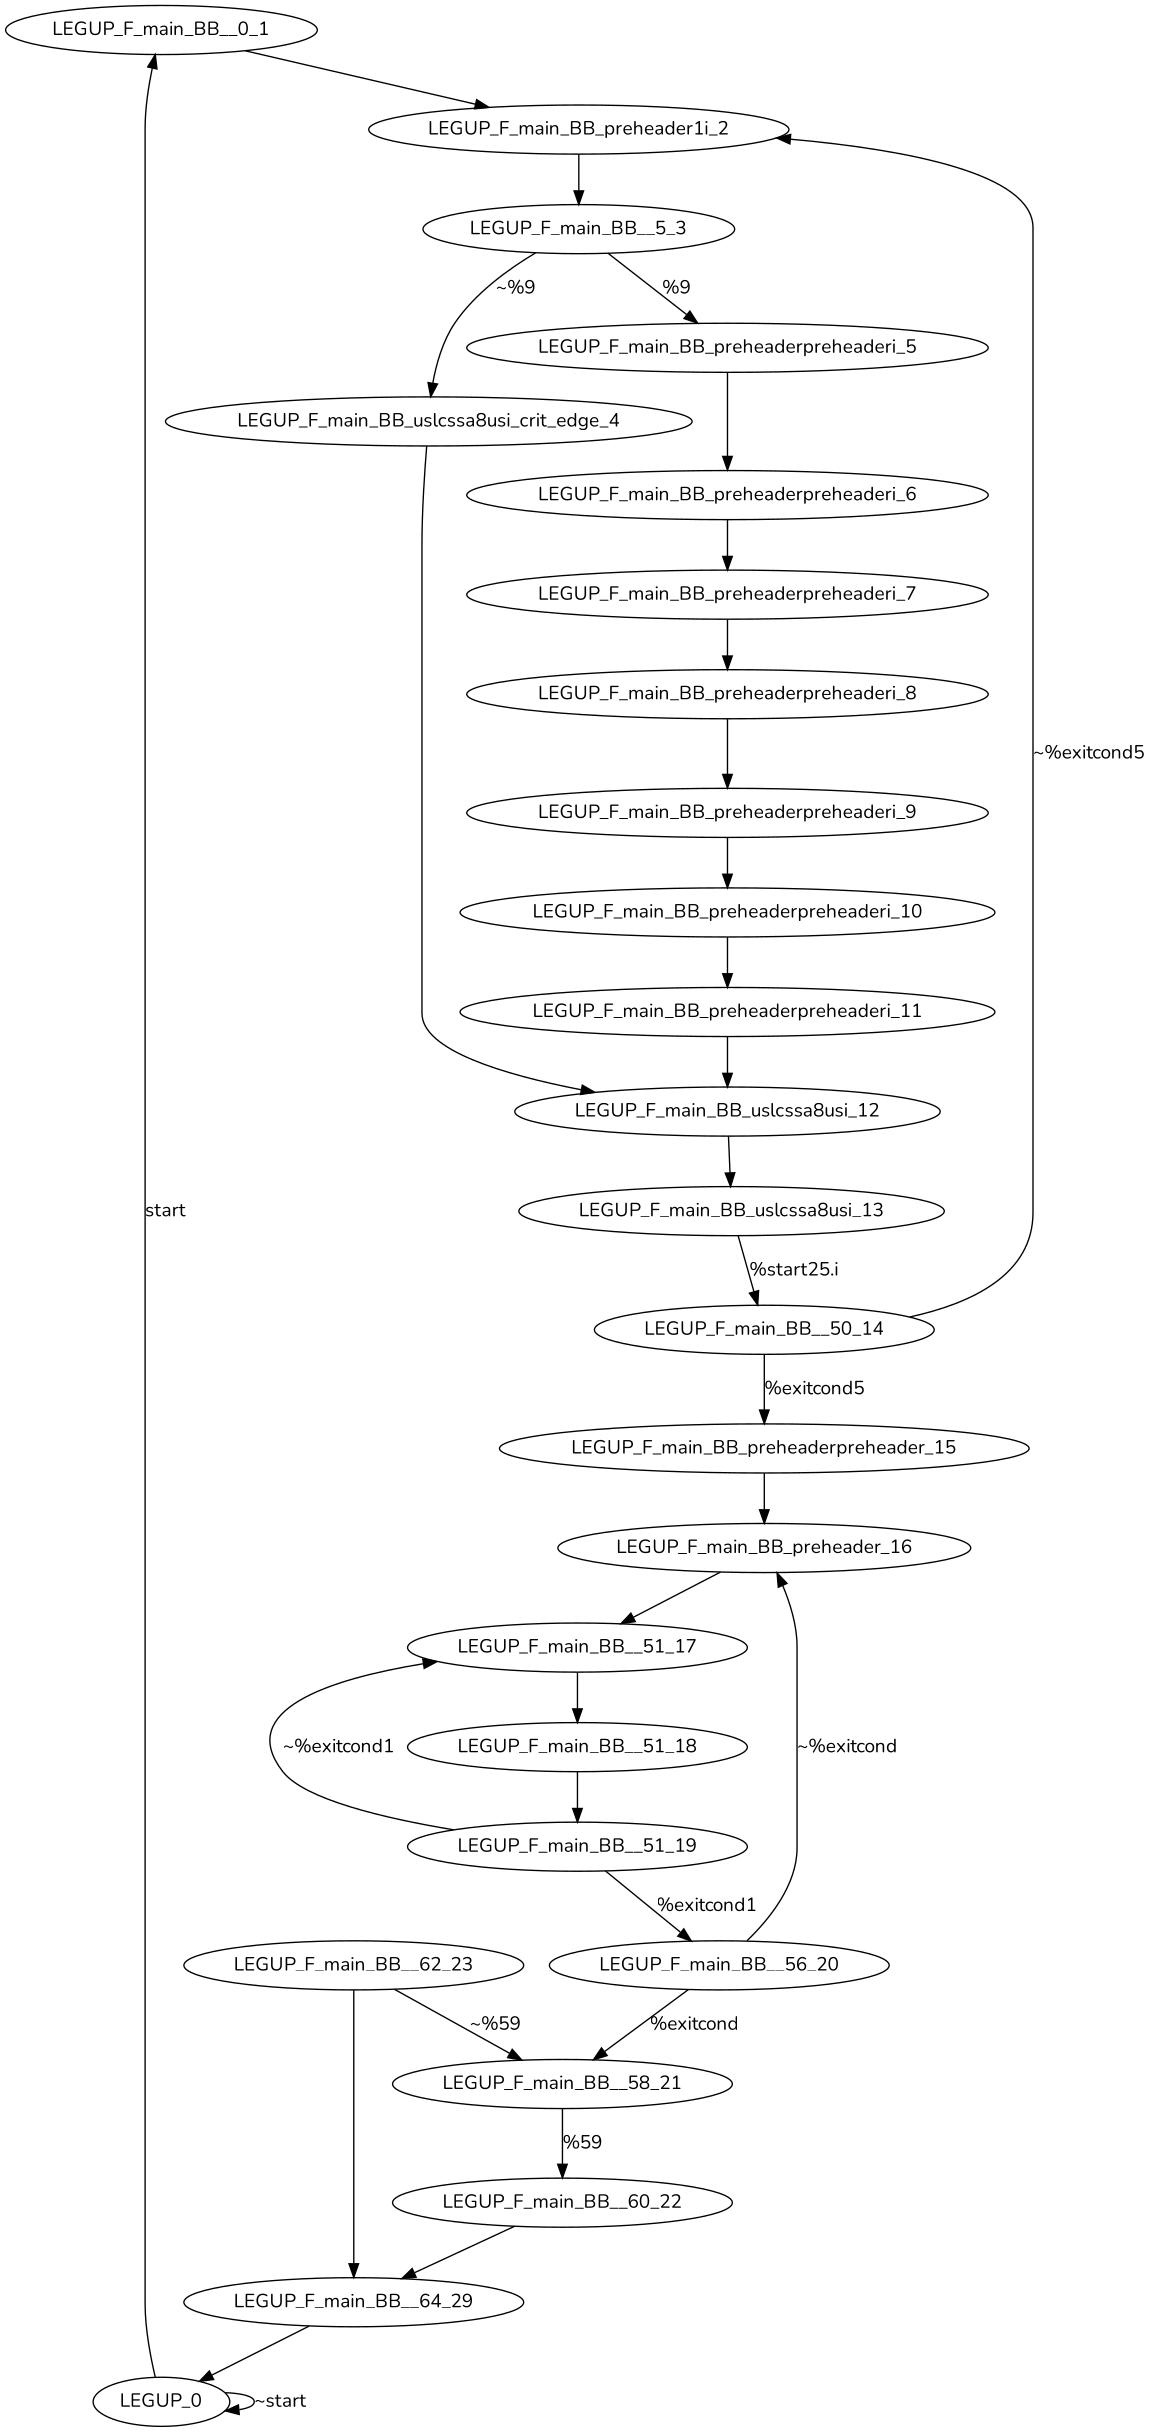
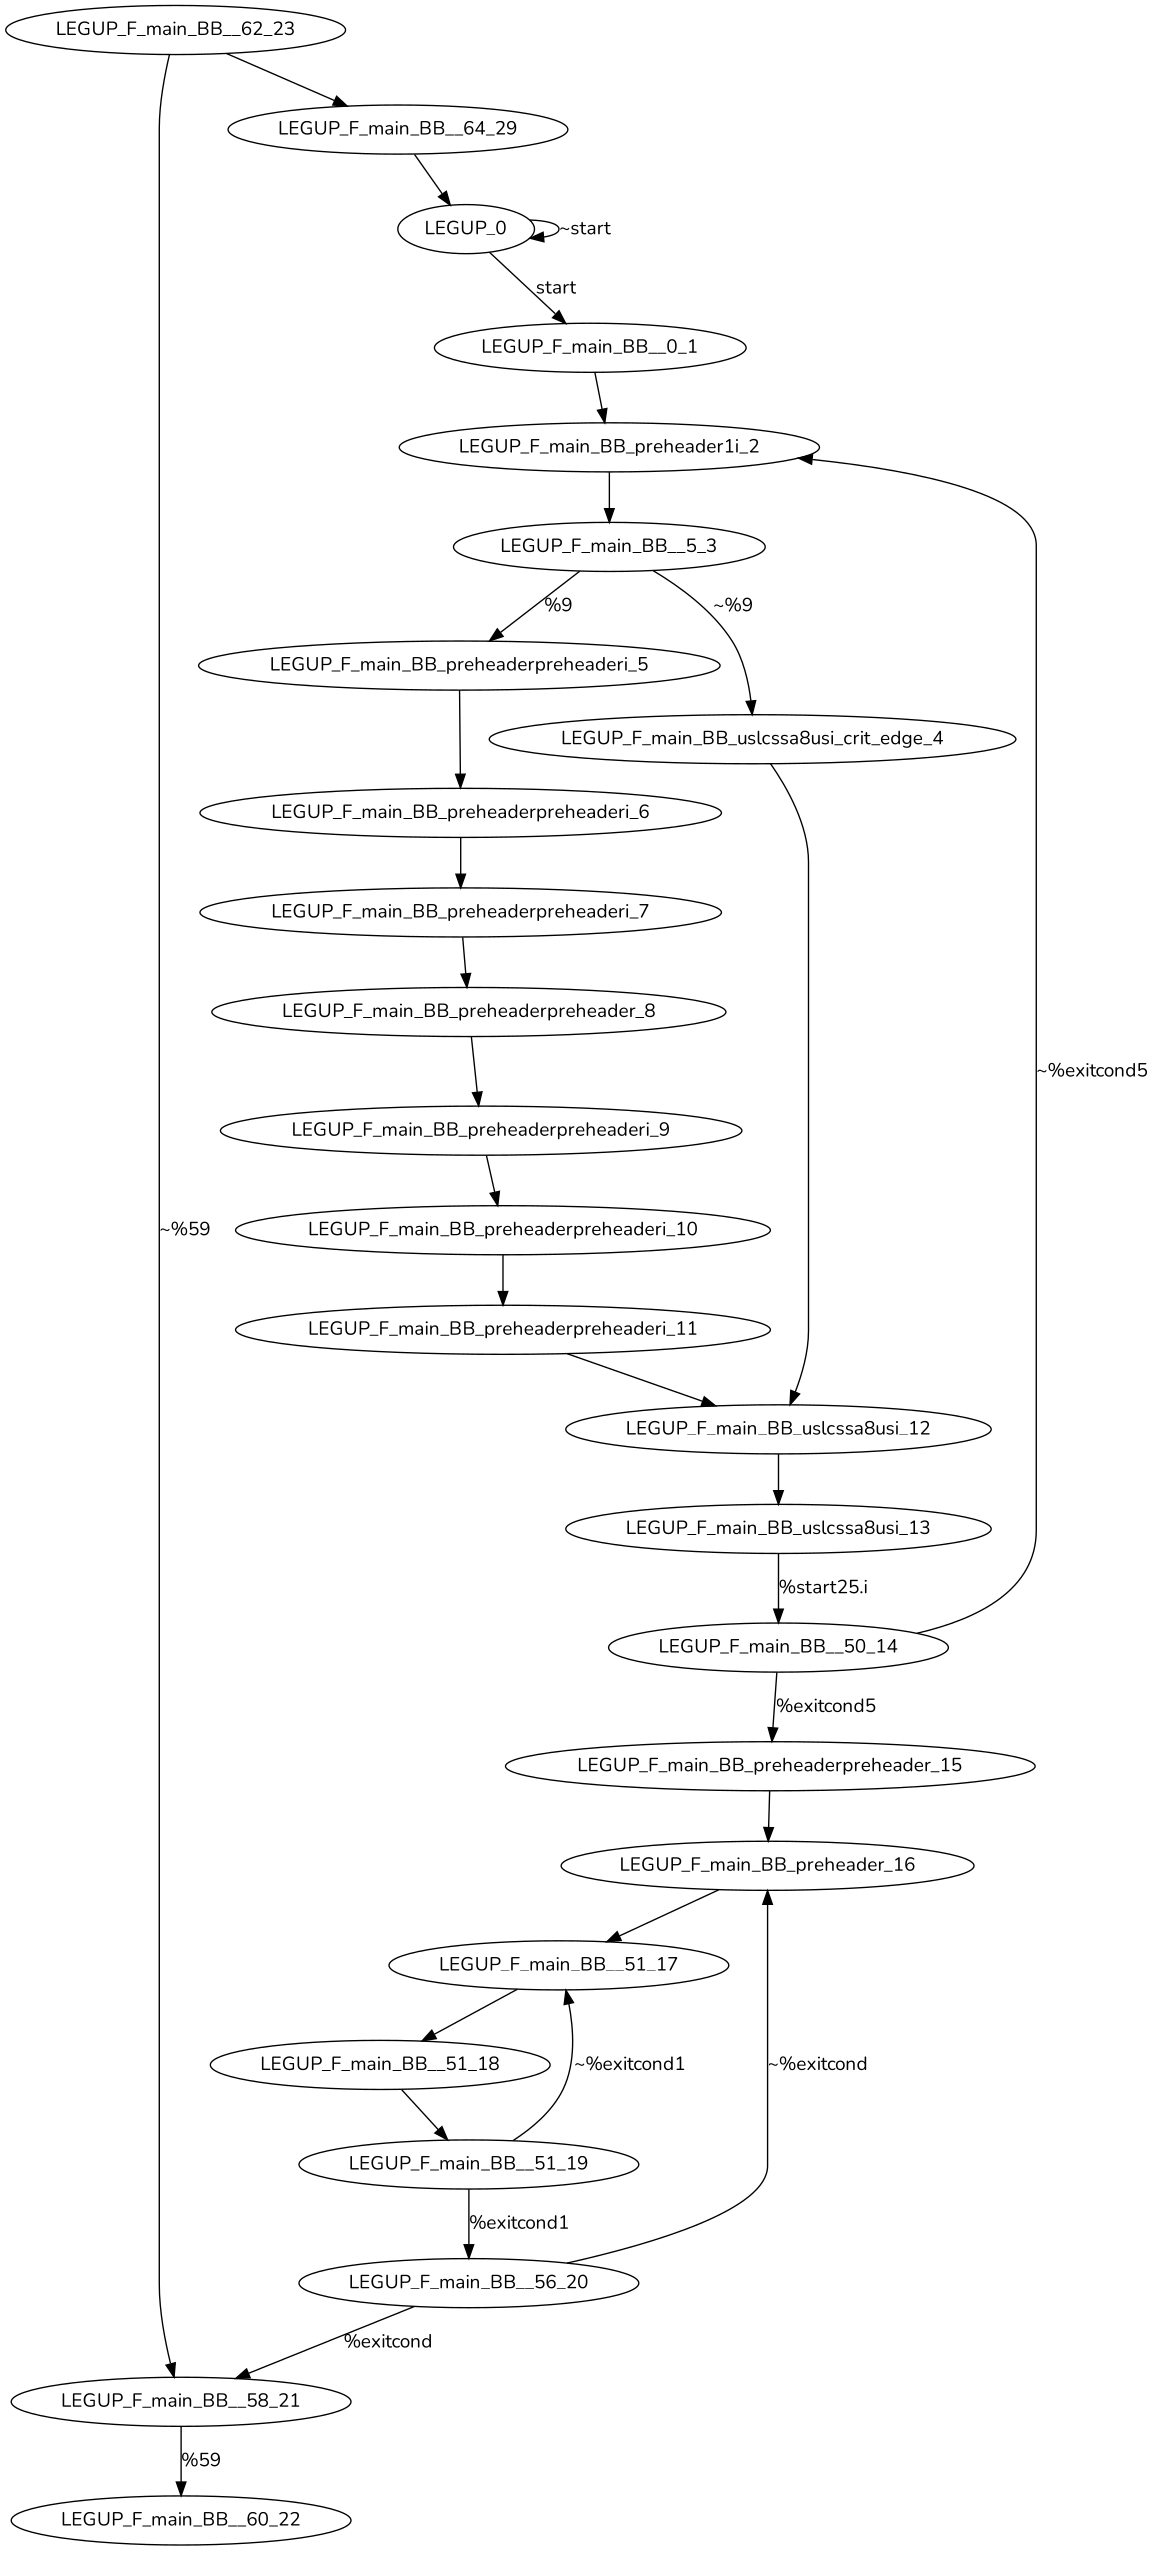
node "LEGUP_F_main_BB_preheaderpreheaderi_8": label "LEGUP_F_main_BB_preheaderpreheaderi_8" -> "LEGUP_F_main_BB_preheaderpreheader_8"
edge "LEGUP_F_main_BB__60_22" -> "LEGUP_F_main_BB__64_29": removed
